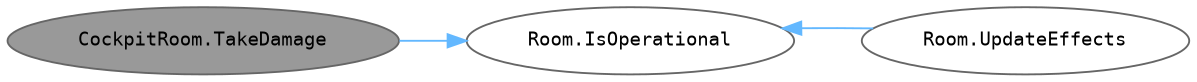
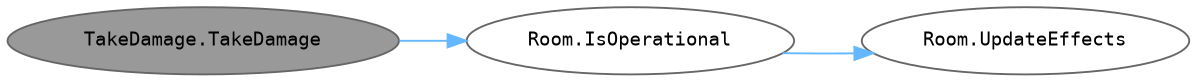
edge "Room.UpdateEffects" -> "Room.IsOperational": reversed
node "CockpitRoom.TakeDamage": label "CockpitRoom.TakeDamage" -> "TakeDamage.TakeDamage"
